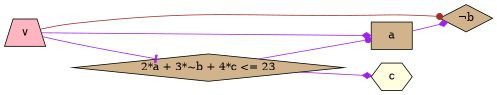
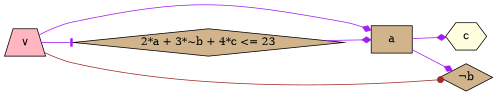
edge "2*a + 3*~b + 4*c <= 23" -> "a": arrowhead dot -> diamond
edge "2*a + 3*~b + 4*c <= 23" -> "c": now "a" -> "c"
